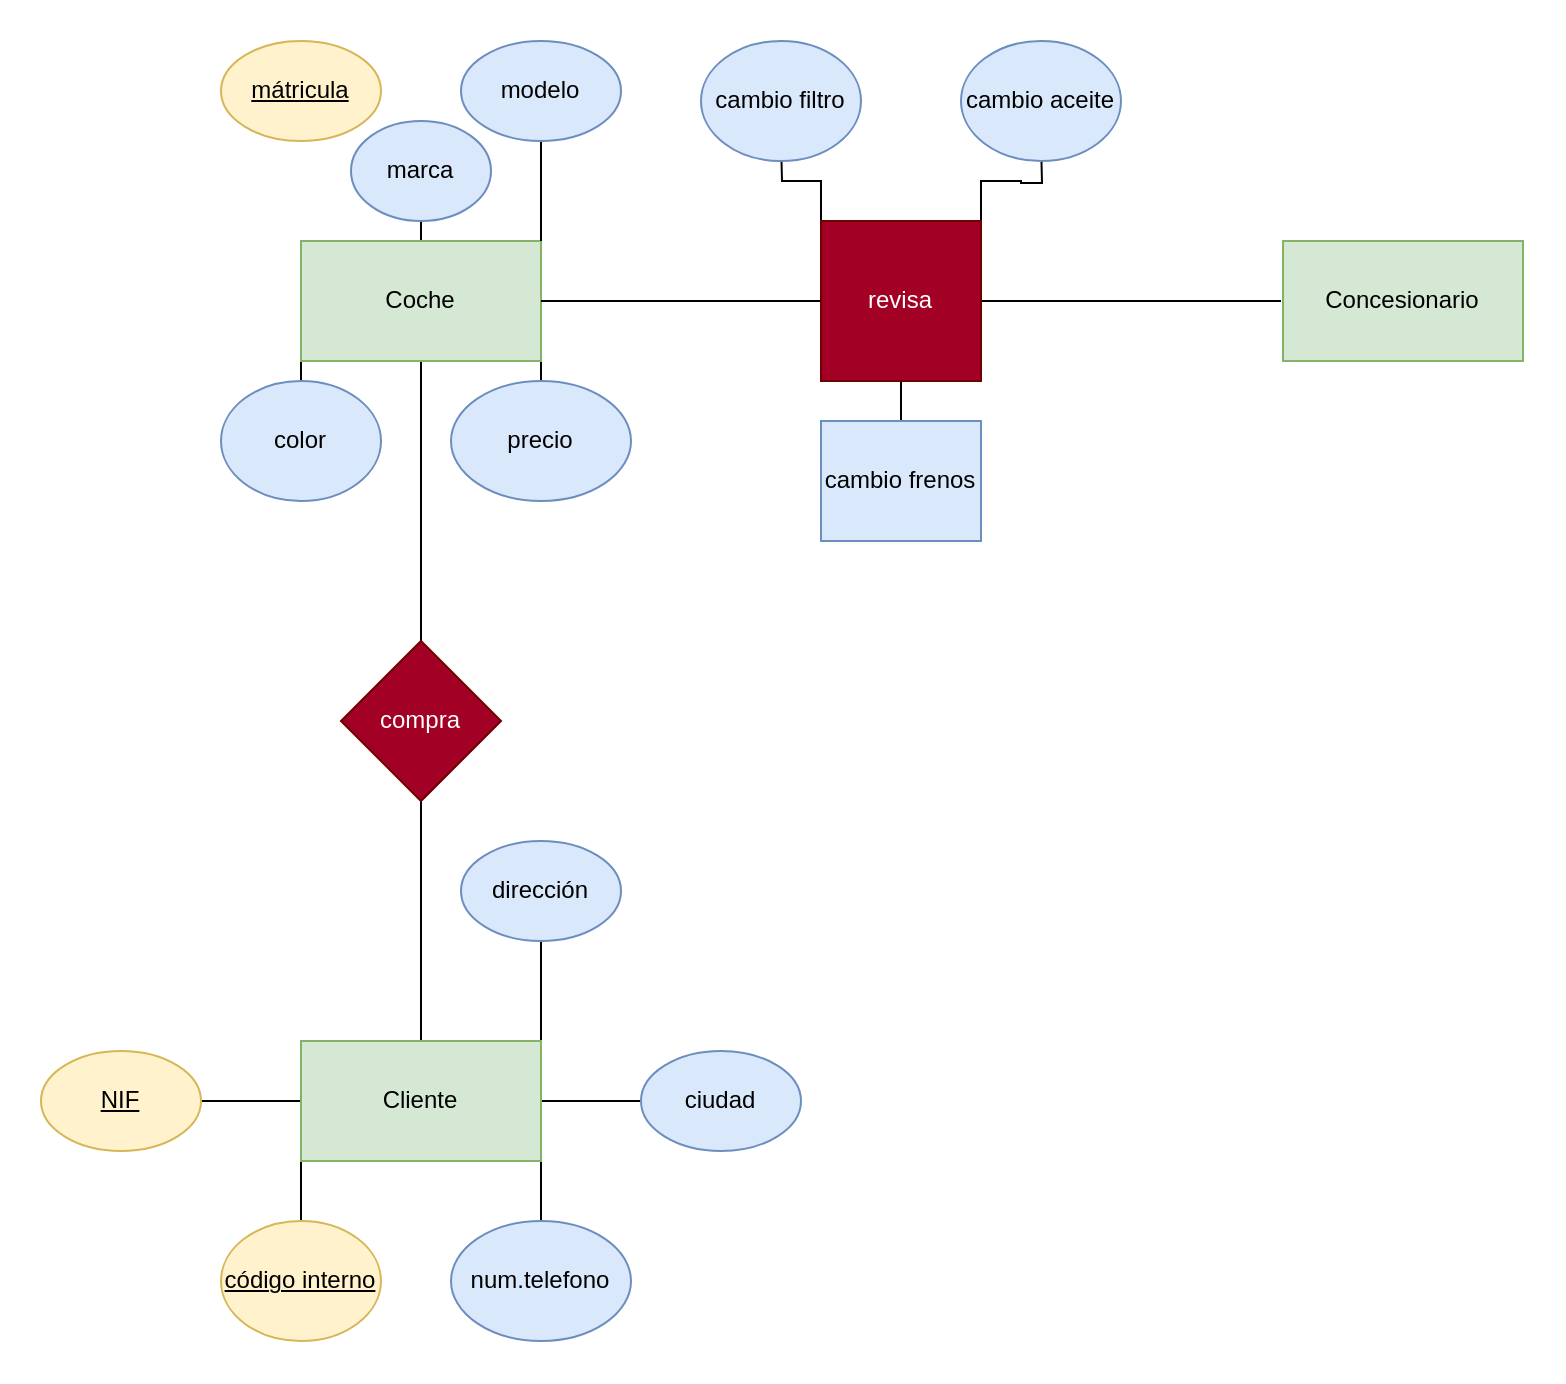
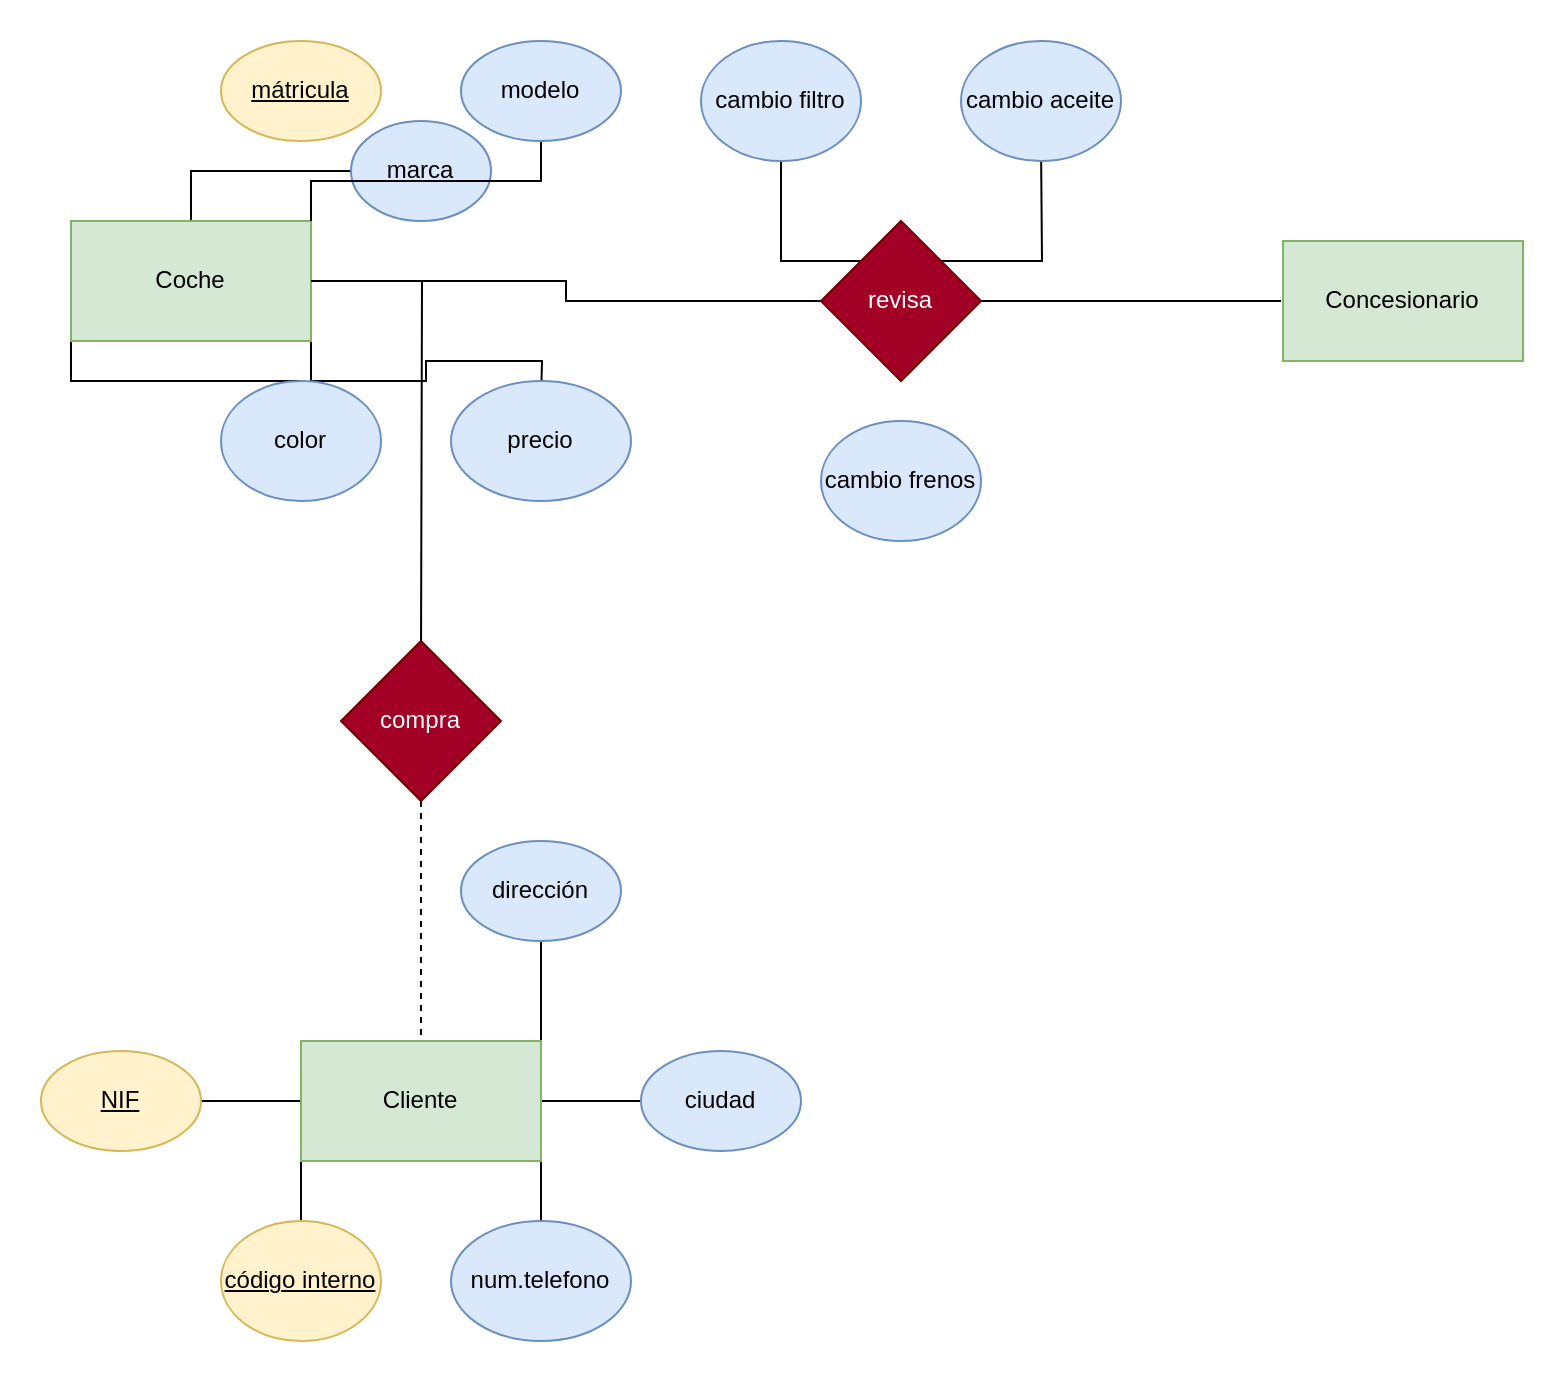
node "Coche": moved (421, 301) -> (191, 281)
node "revisa": shape rectangle -> diamond
edge "revisa" -- "cambio frenos": removed
node "cambio frenos": shape rectangle -> ellipse
edge "compra" -- "Cliente": style solid -> dashed
